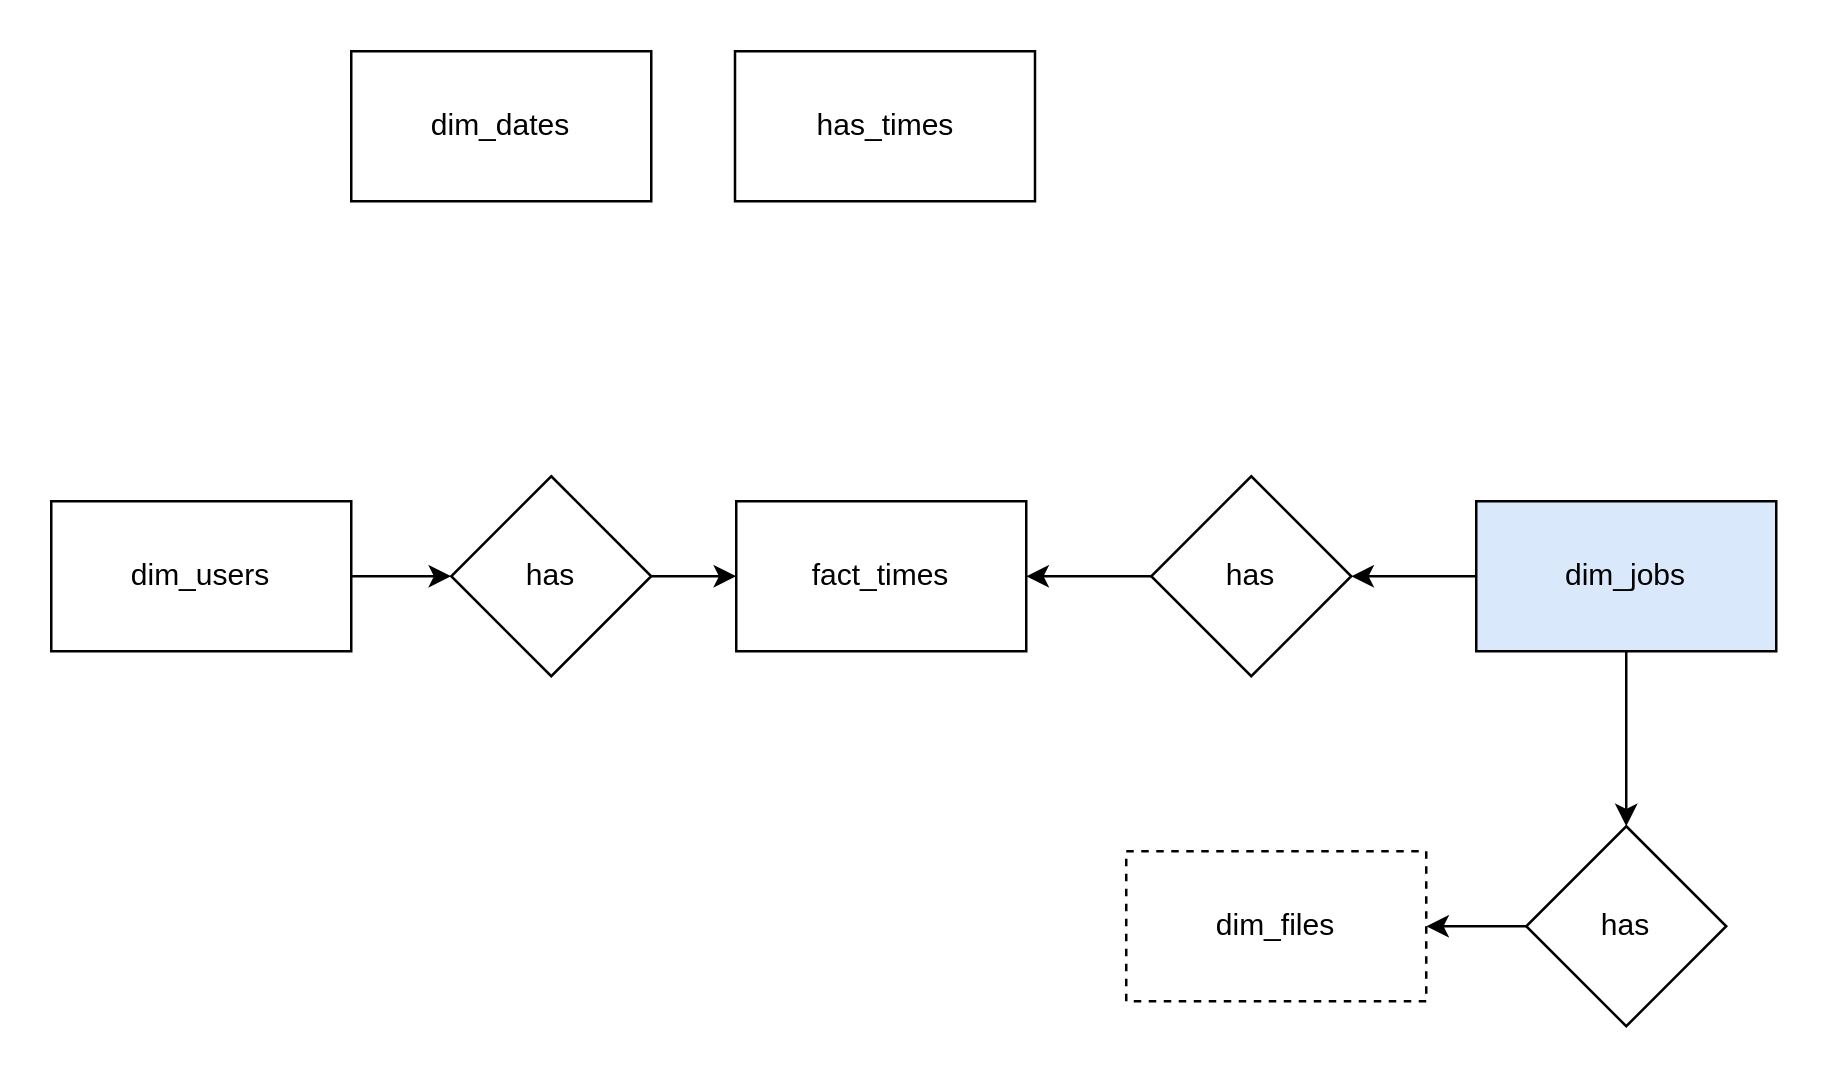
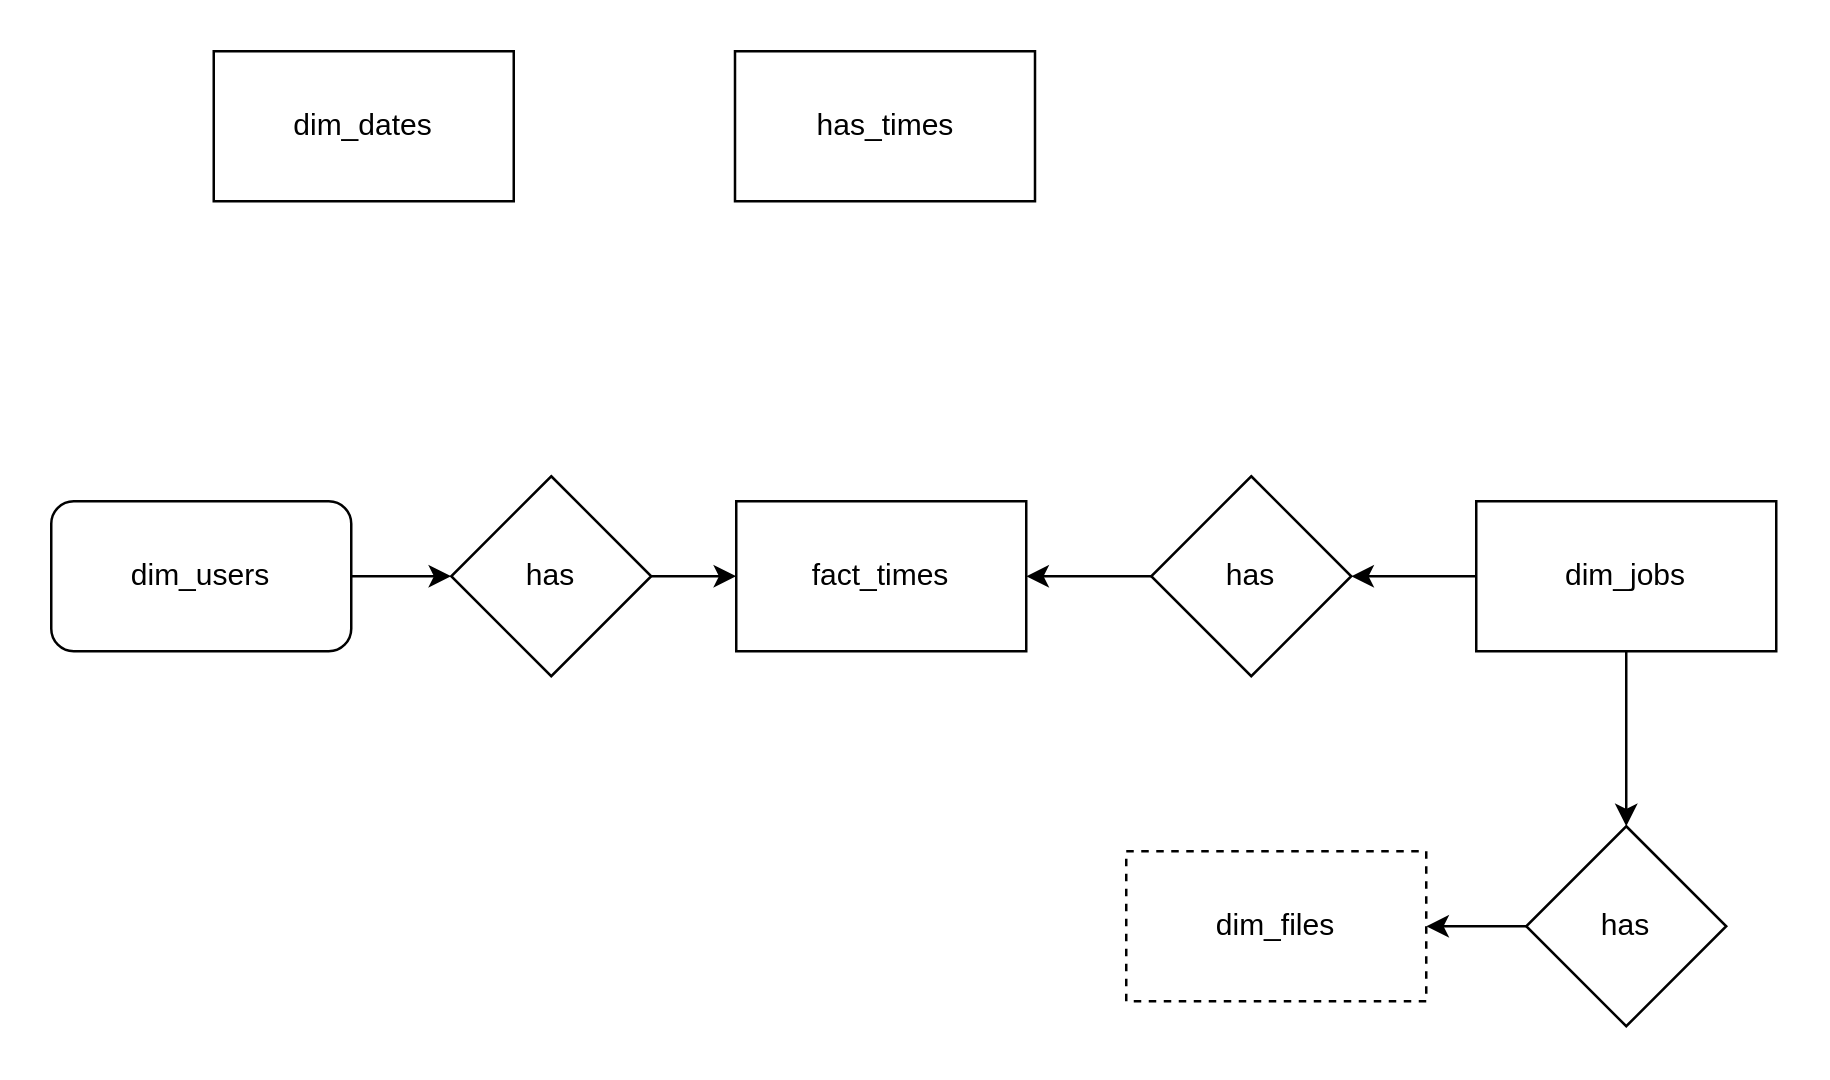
node "dim_dates": moved (501, 126) -> (364, 126)
node "dim_users": shape rectangle -> rounded rectangle
node "dim_jobs": fillcolor #dae8fc -> #ffffff
